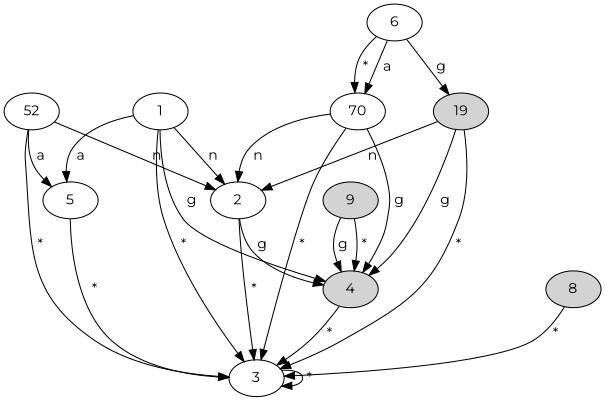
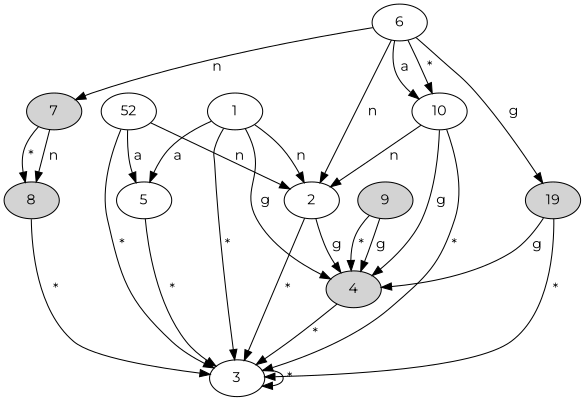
node "7": added
node "70": label "70" -> "10"
edge "19" -> "2": now "6" -> "2"
